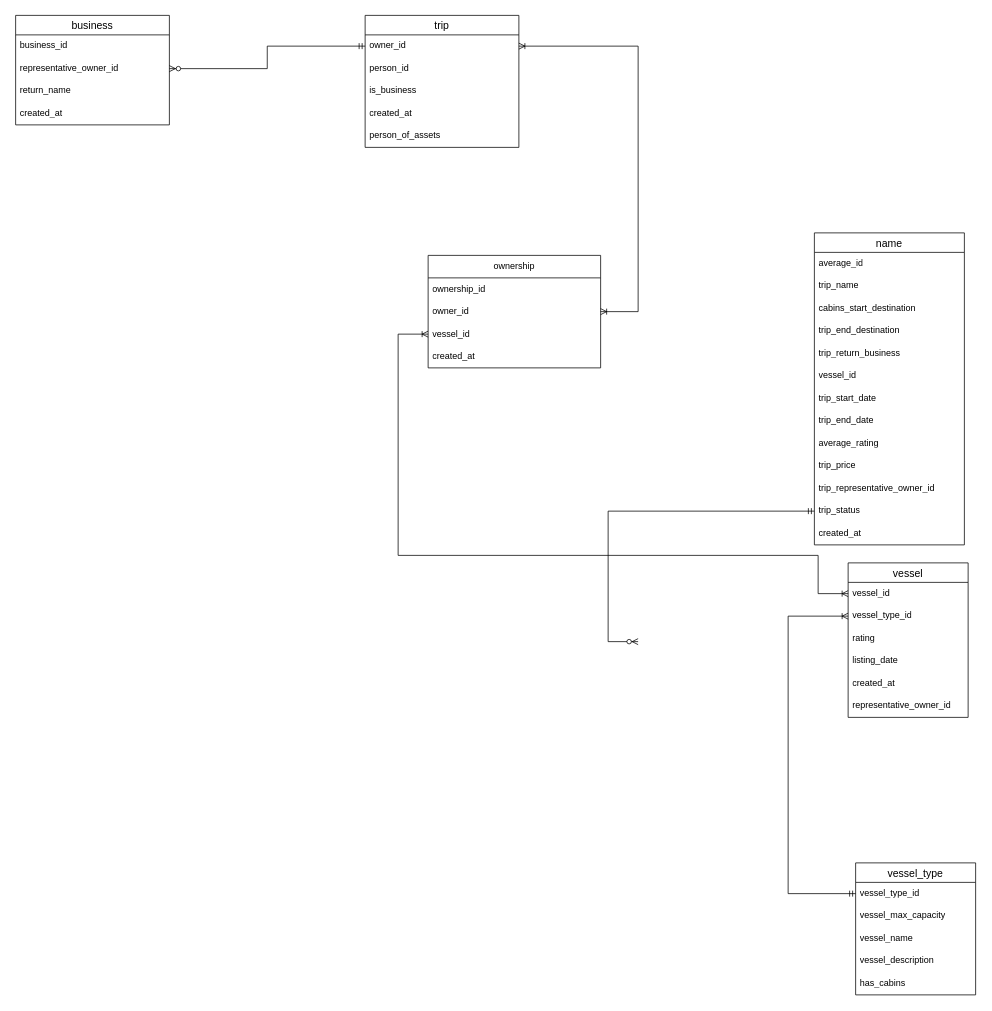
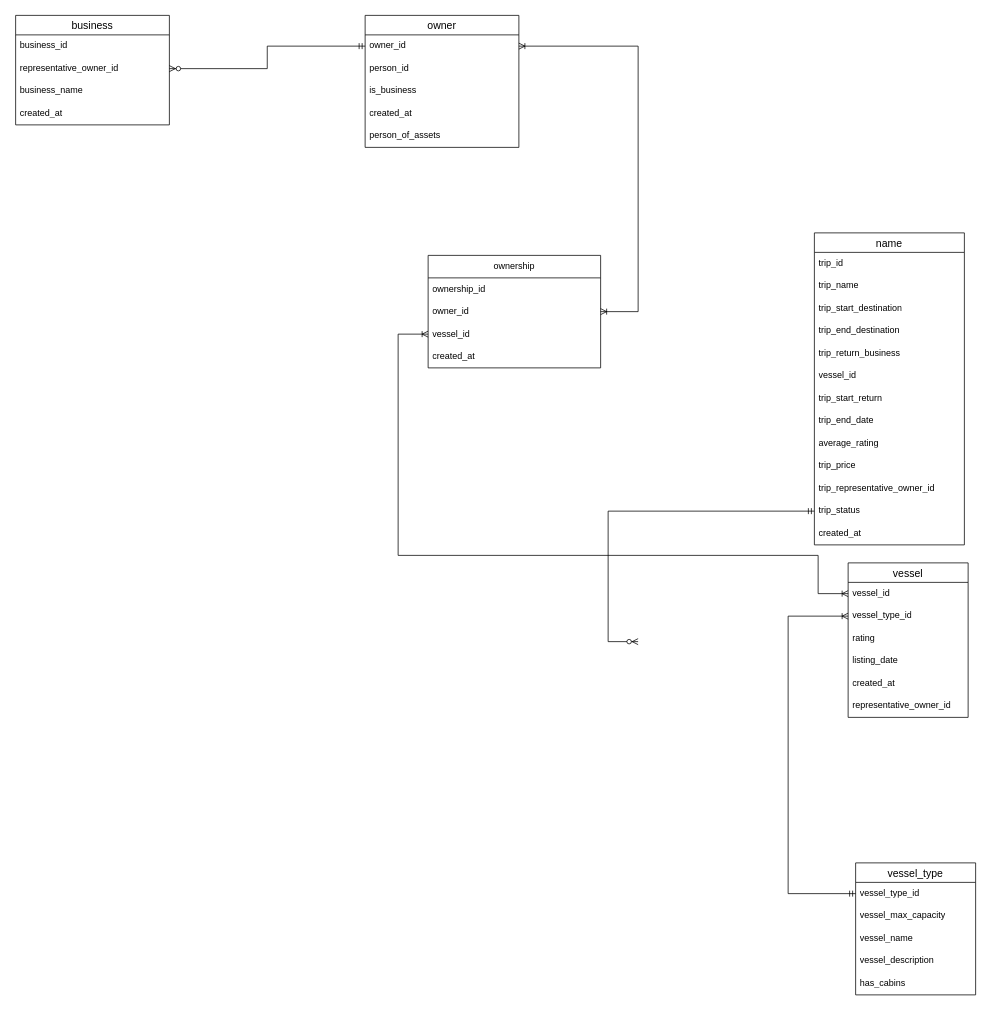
node "trip": label "trip" -> "owner"
node "return_name": label "return_name" -> "business_name"
node "average_id": label "average_id" -> "trip_id"
node "cabins_start_destination": label "cabins_start_destination" -> "trip_start_destination"
node "trip_start_date": label "trip_start_date" -> "trip_start_return"
